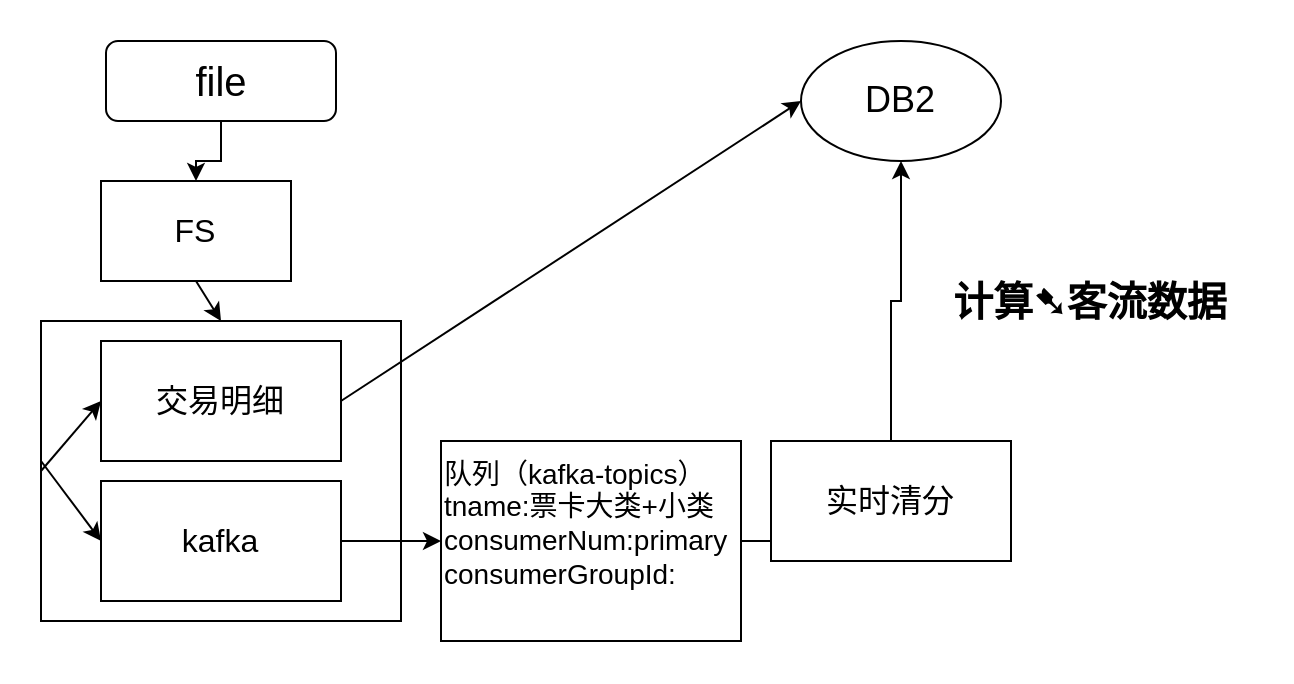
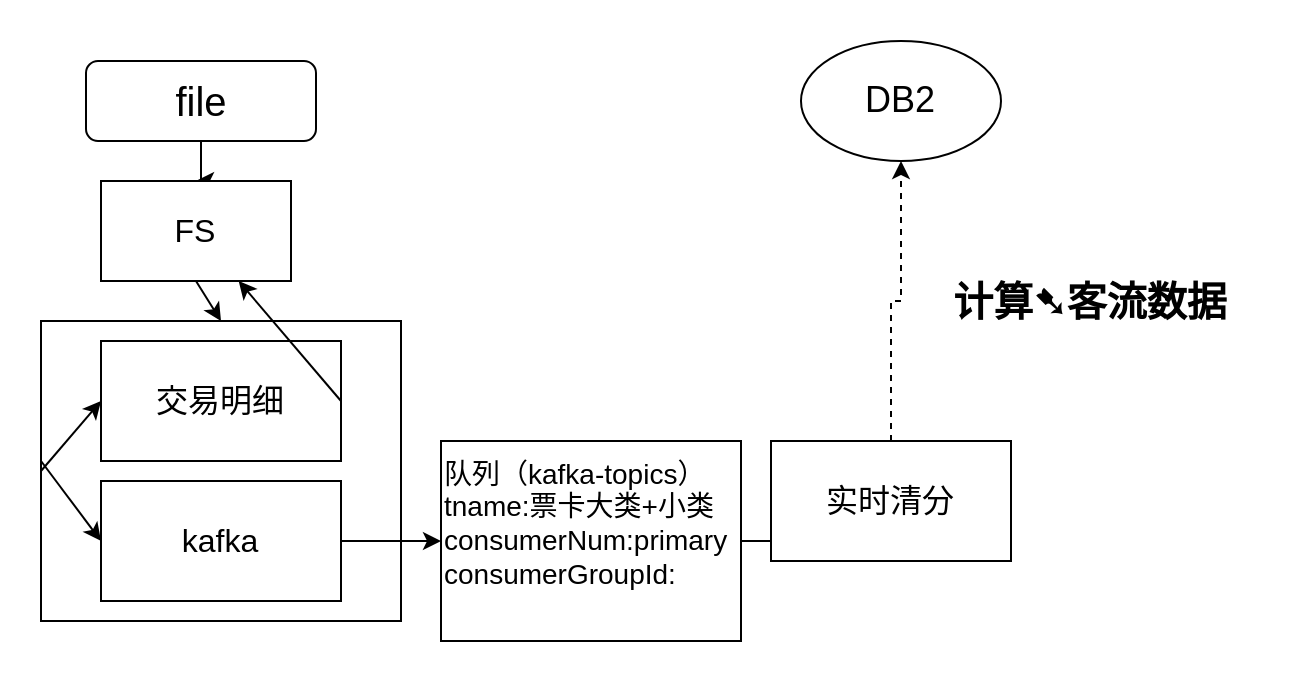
node "file": moved (221, 81) -> (201, 101)
edge "交易明细" -> "DB2": now "交易明细" -> "FS"
edge "实时清分" -> "DB2": style solid -> dashed
